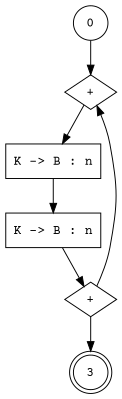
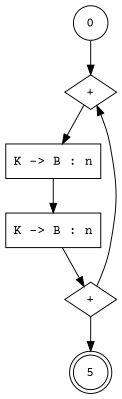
node "3": label "3" -> "5"
